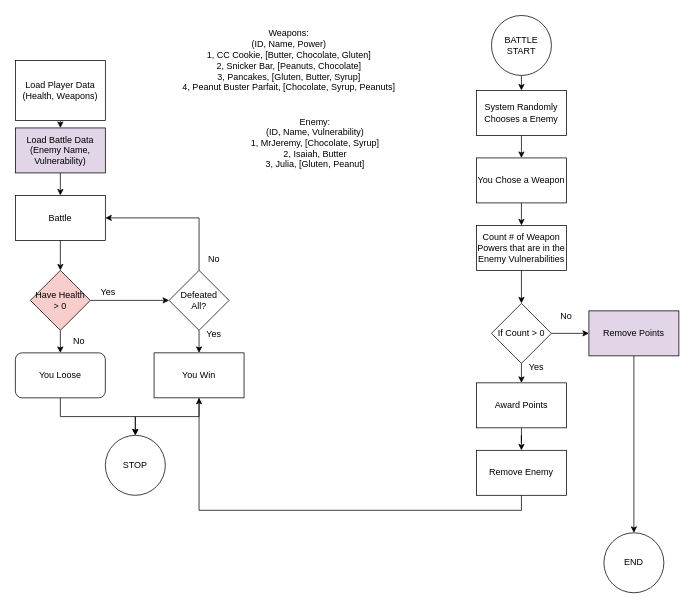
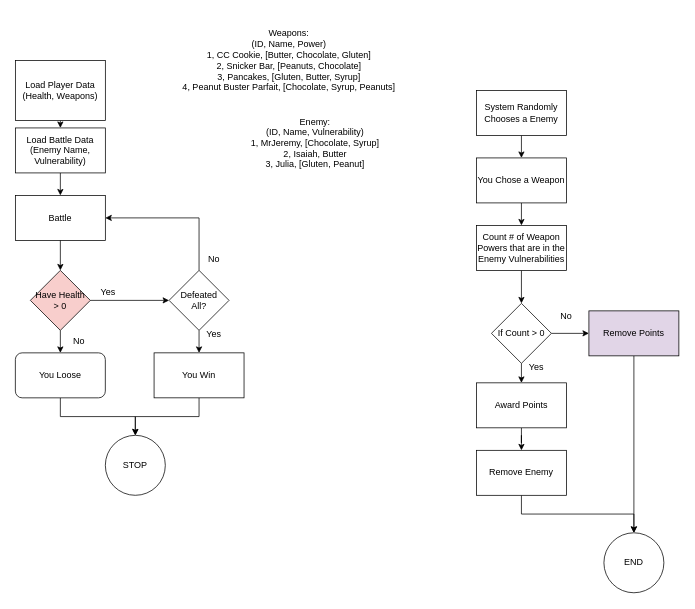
node "BATTLE START": removed
edge "BATTLE START" -> "System Randomly Chooses a Enemy": removed
node "Load Battle Data (Enemy Name, Vulnerability)": fillcolor #e1d5e7 -> #ffffff
edge "Remove Enemy" -> "You Win": now "Remove Enemy" -> "END"
